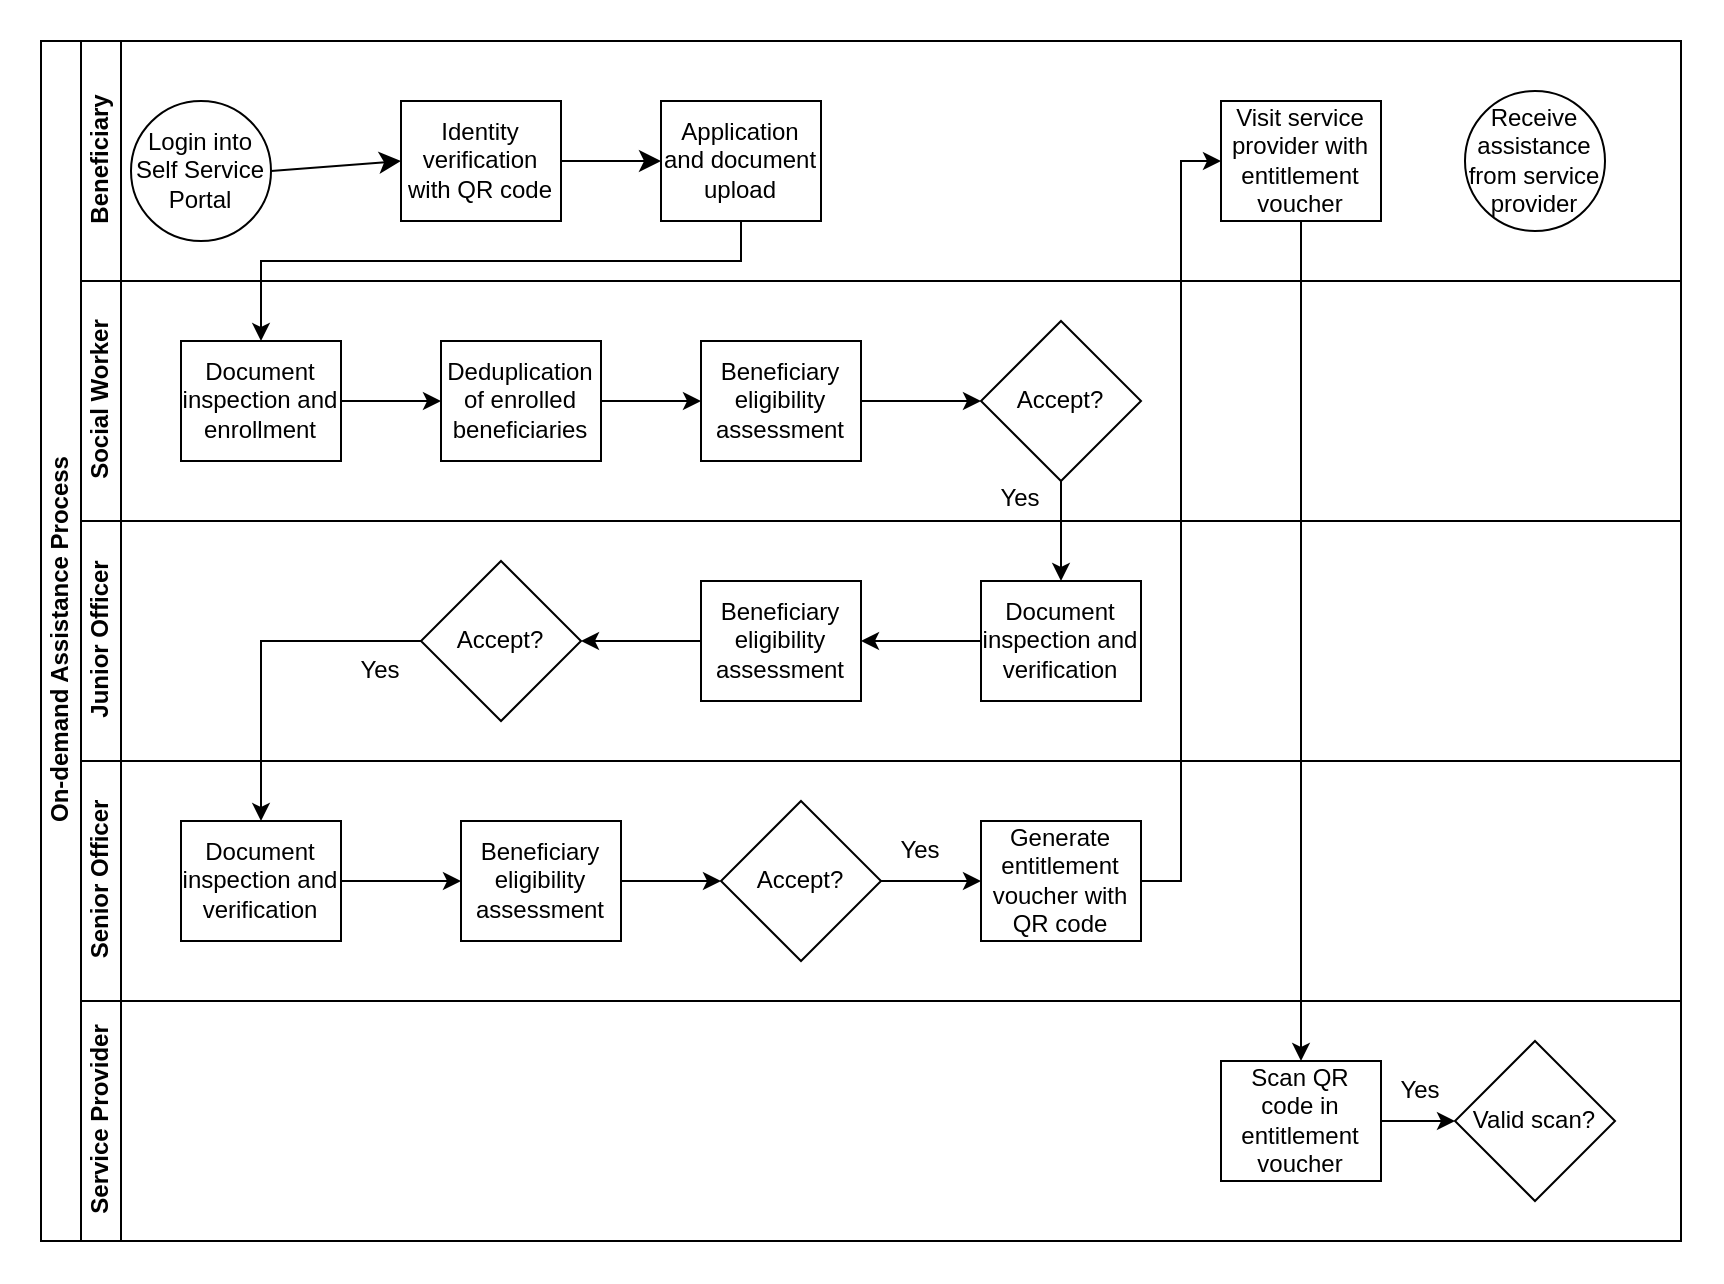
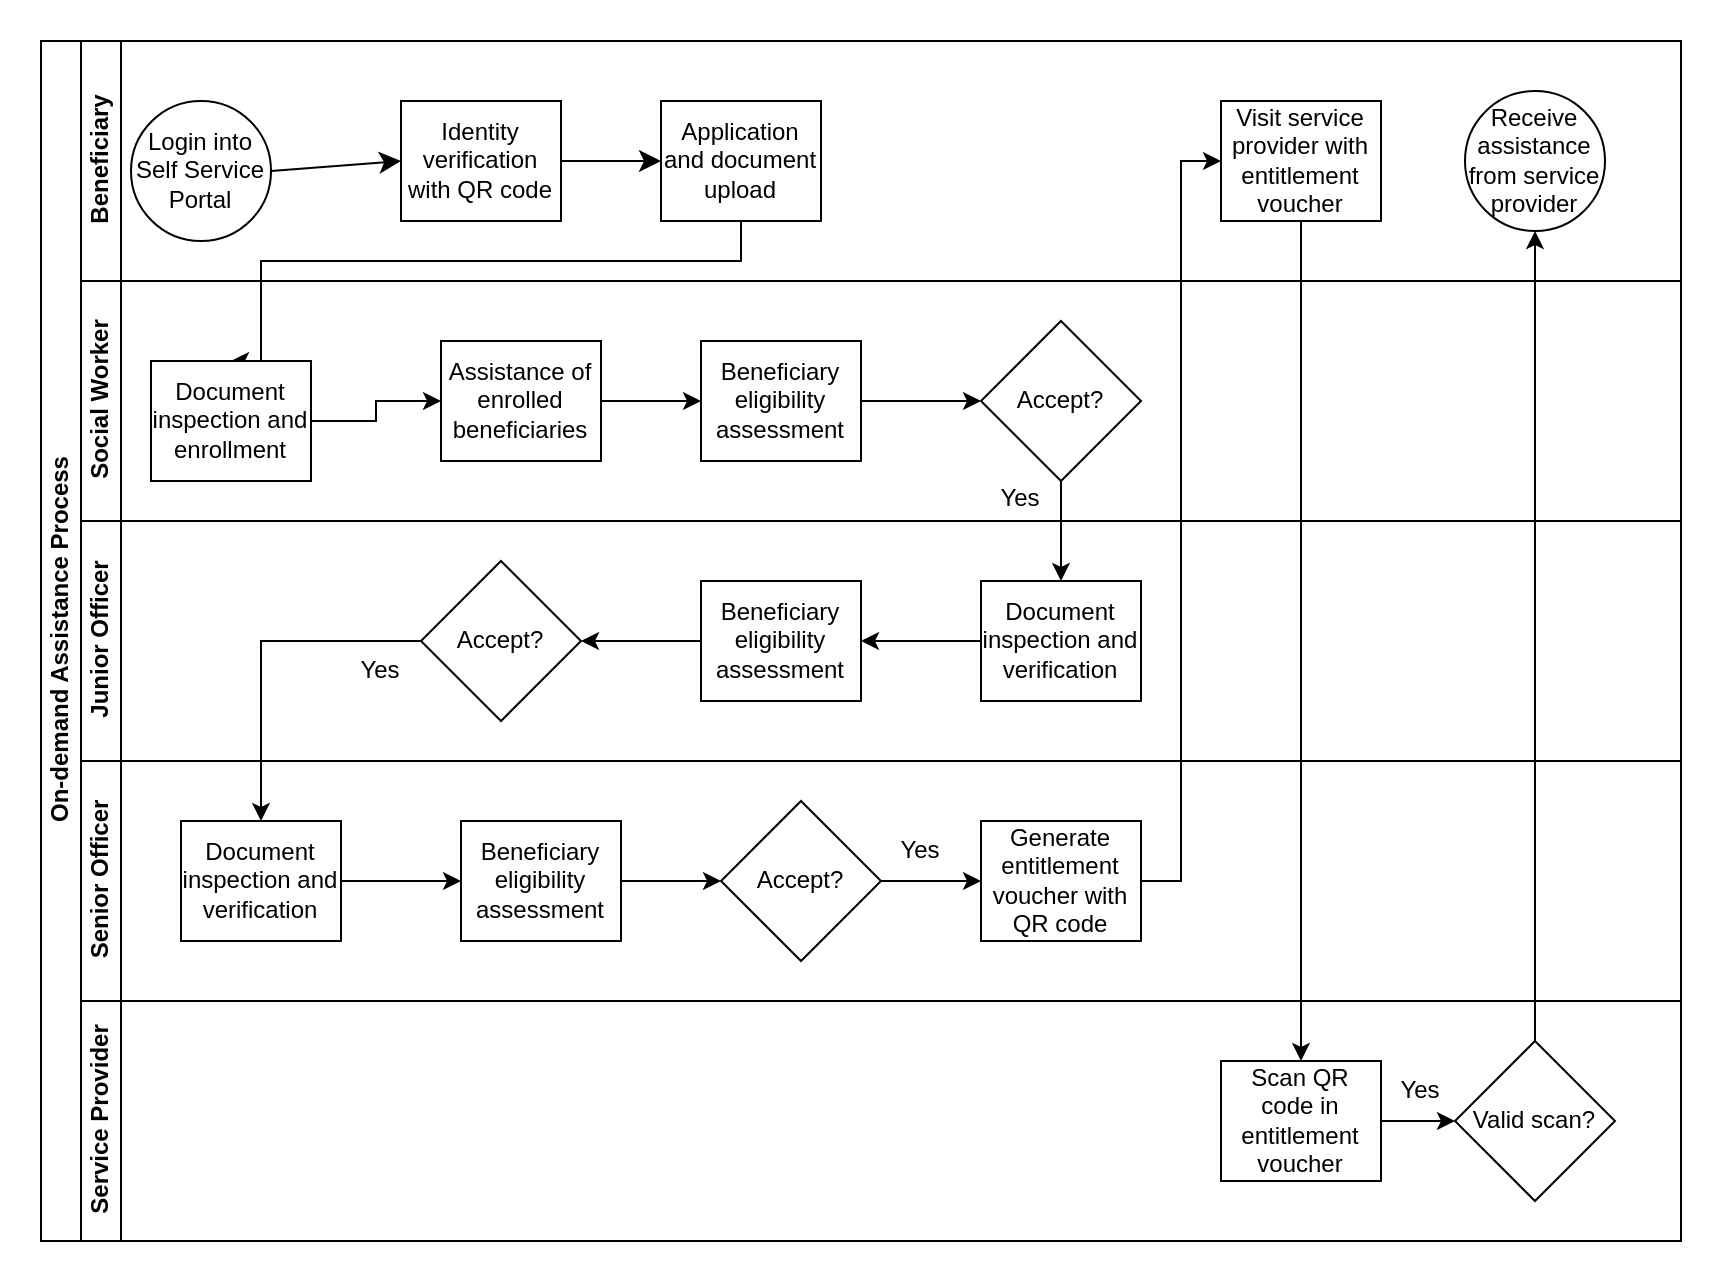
node "Document inspection and enrollment": moved (261, 401) -> (231, 421)
node "Deduplication of enrolled beneficiaries": label "Deduplication of enrolled beneficiaries" -> "Assistance of enrolled beneficiaries"
edge "Valid scan?" -> "Receive assistance from service provider": added
